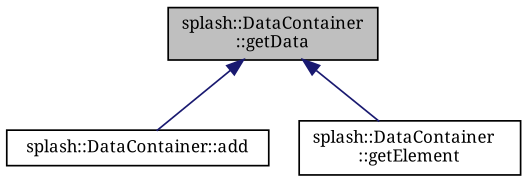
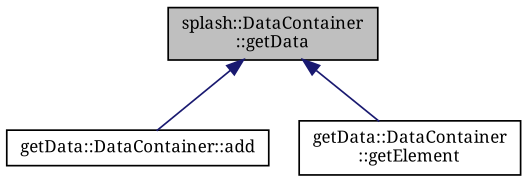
node "splash::DataContainer::add": label "splash::DataContainer::add" -> "getData::DataContainer::add"
node "splash::DataContainer ::getElement": label "splash::DataContainer ::getElement" -> "getData::DataContainer ::getElement"
